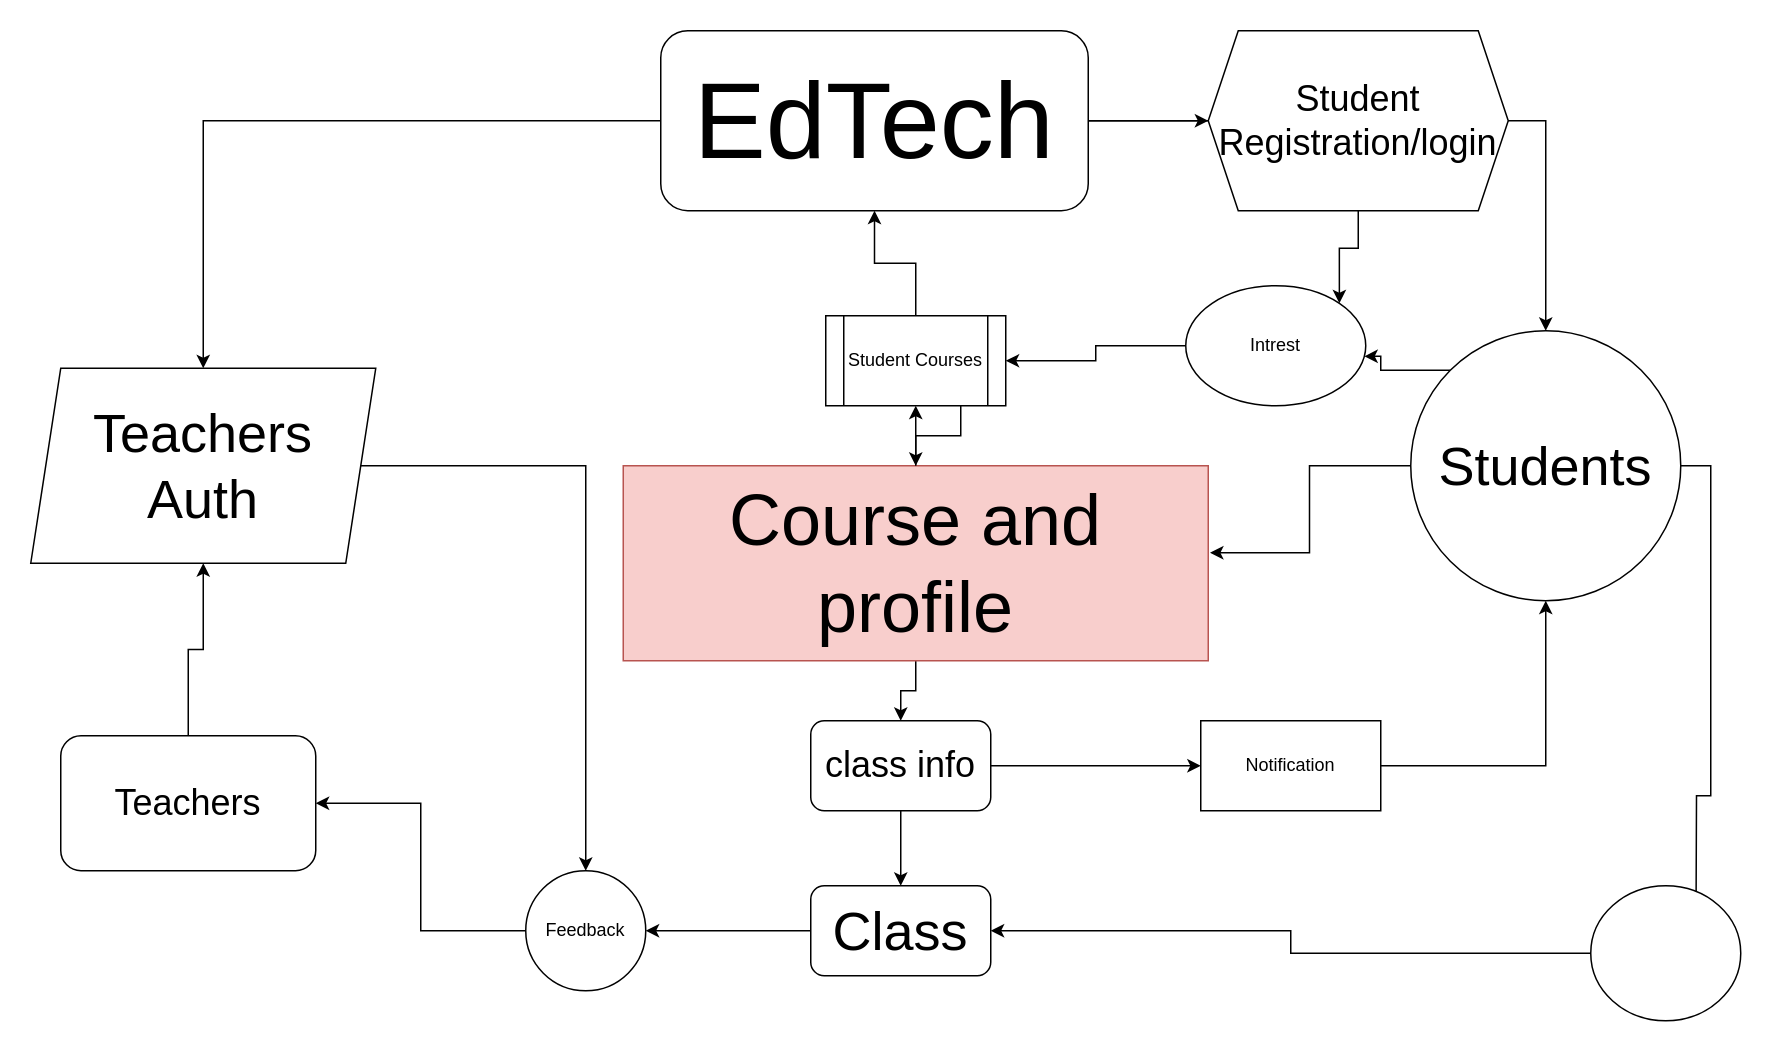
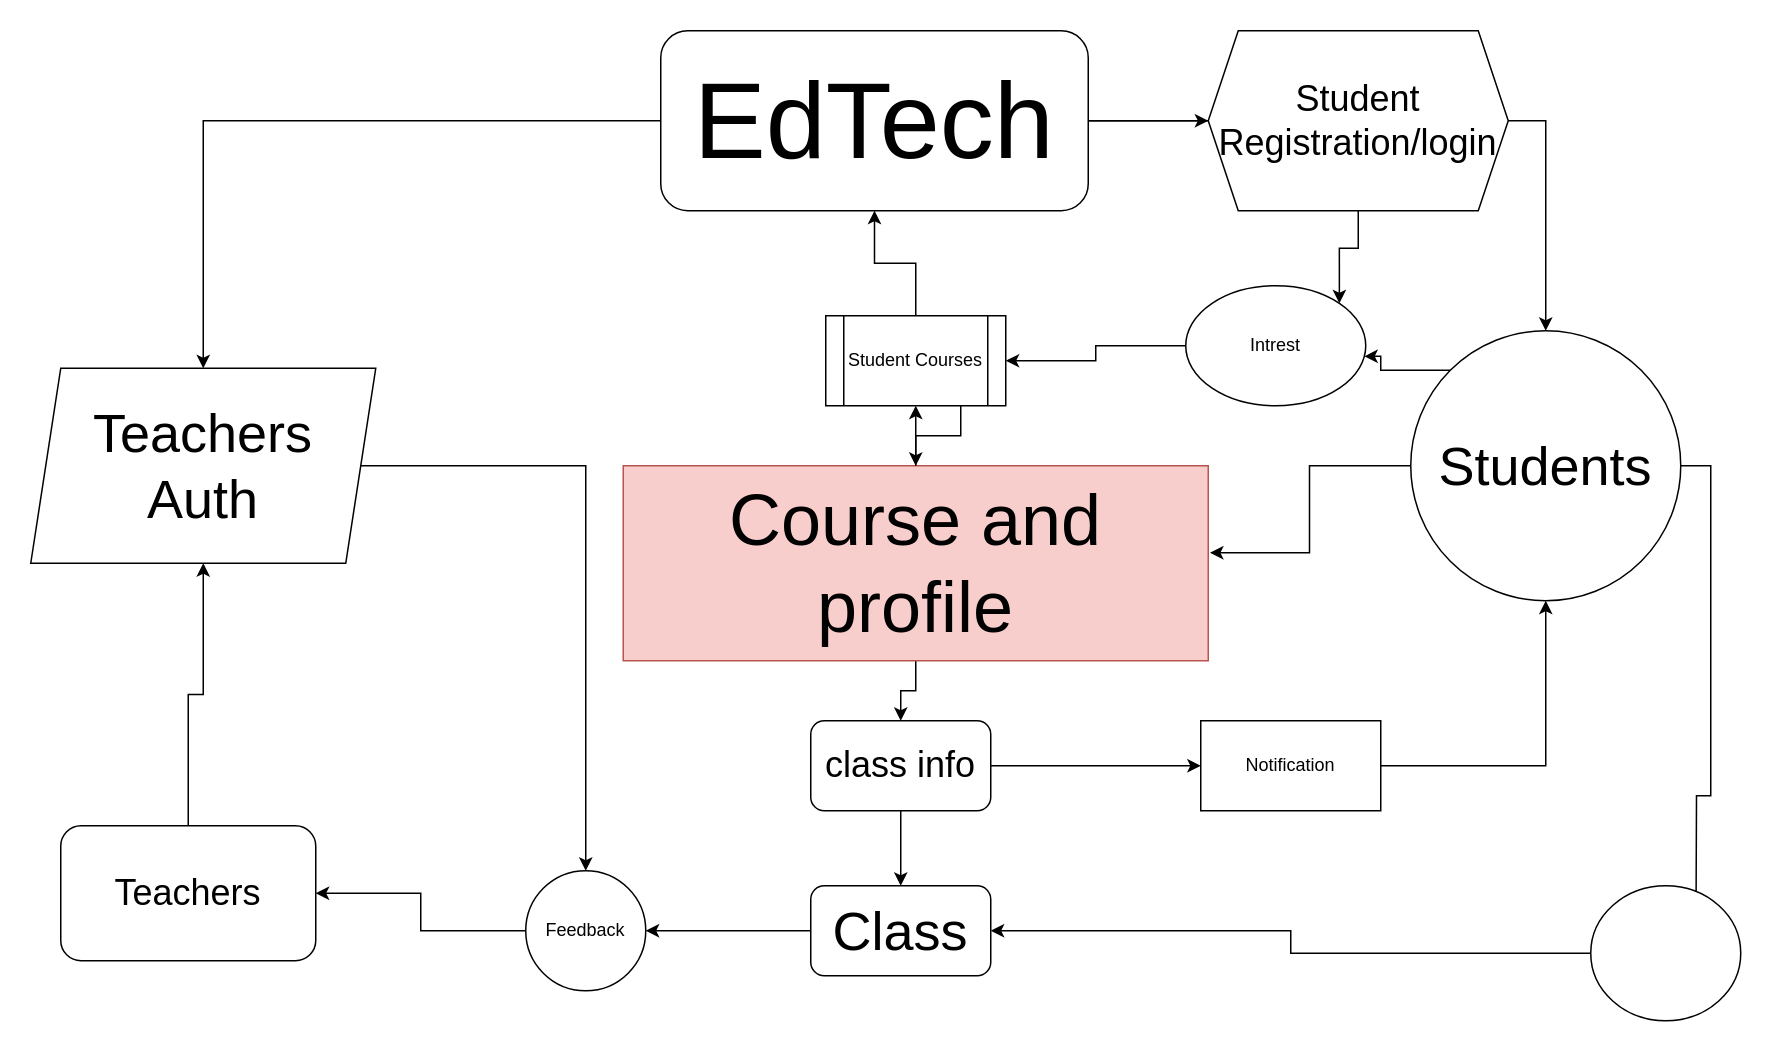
node "Teachers": moved (188, 803) -> (188, 893)
